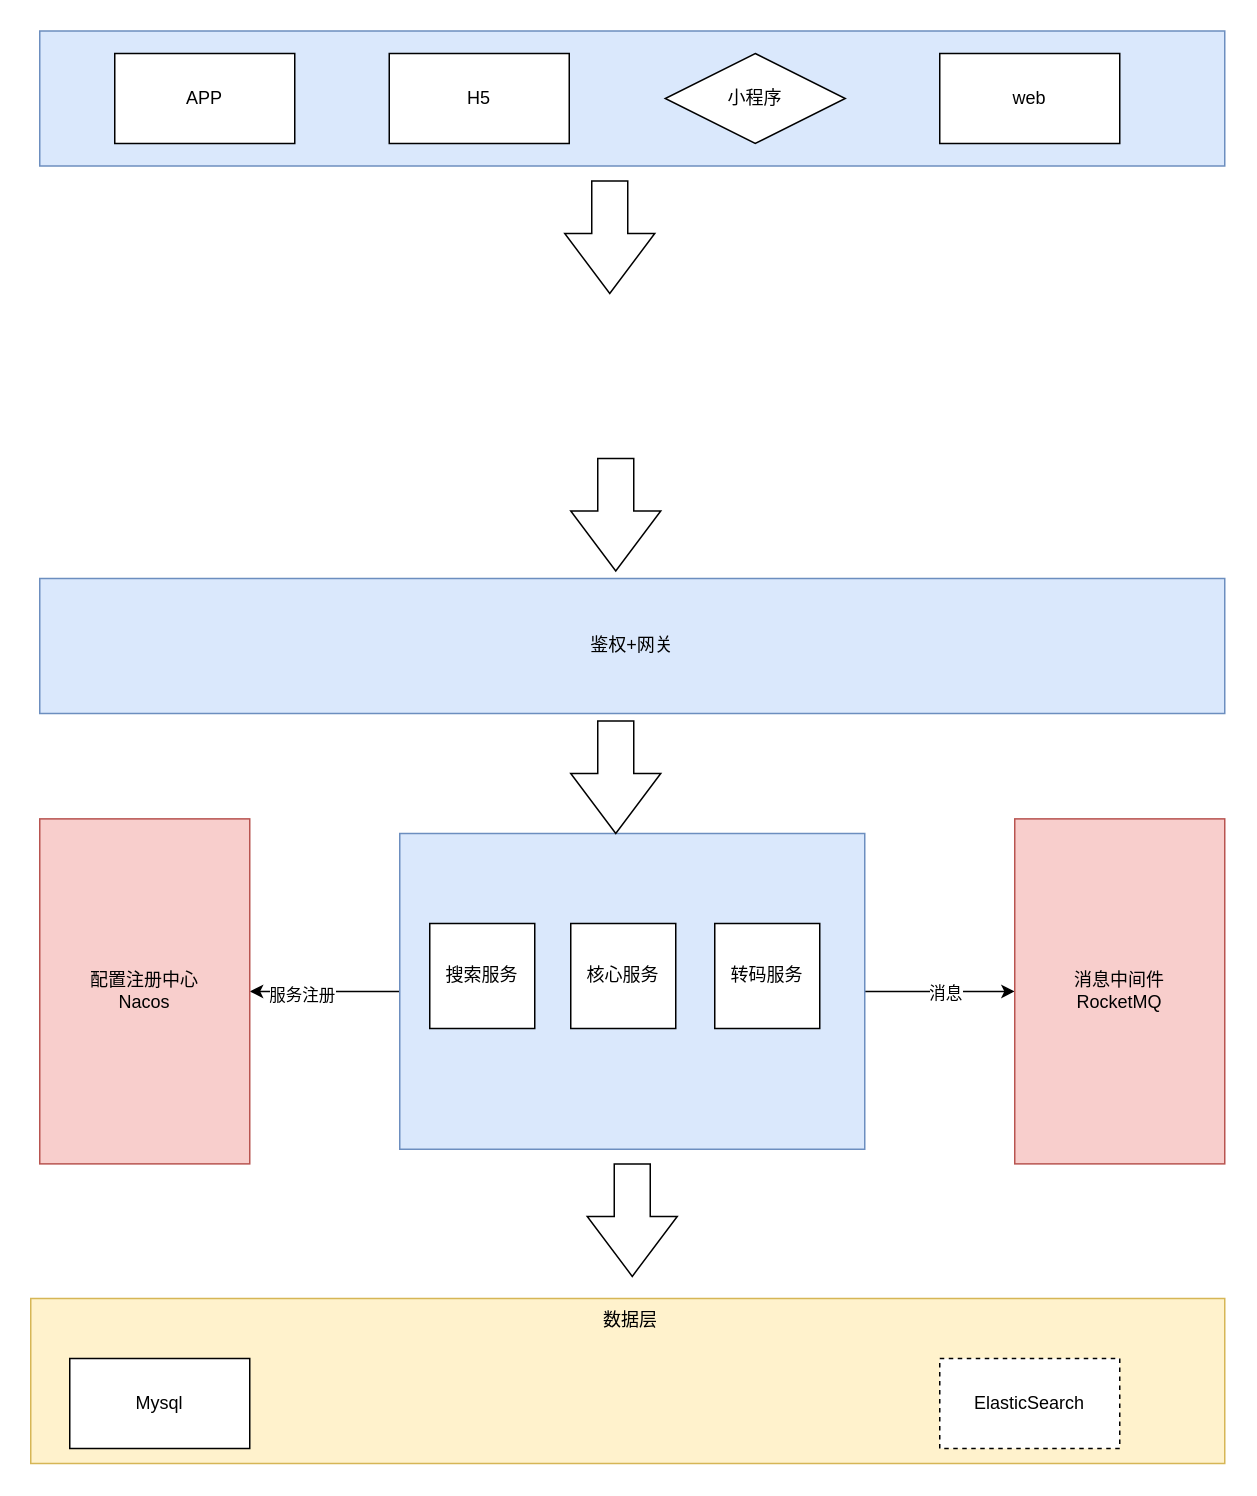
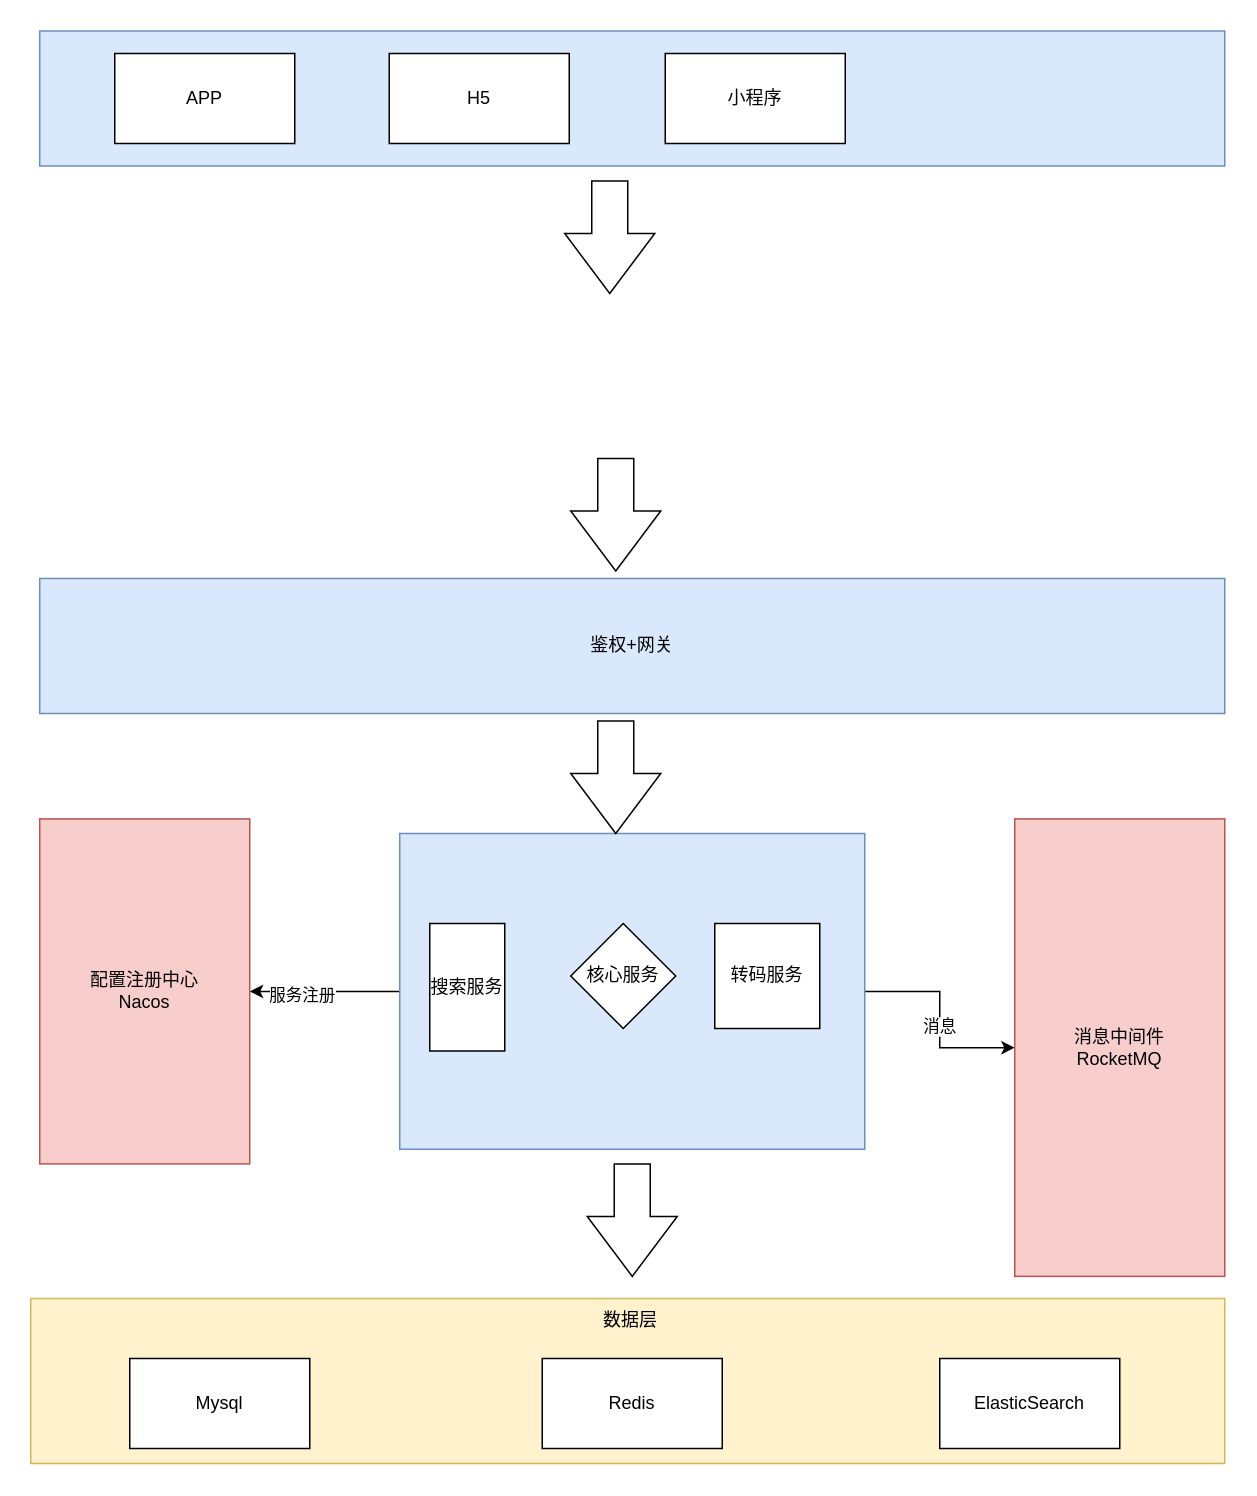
node "小程序": shape diamond -> rectangle
node "web": removed
node "搜索服务": size 105x105 -> 75x128
node "核心服务": shape rectangle -> diamond
node "消息中间件 RocketMQ": size 210x345 -> 210x458
node "Mysql": moved (160, 1403) -> (220, 1403)
node "Redis": added
node "ElasticSearch": style dashed -> solid
